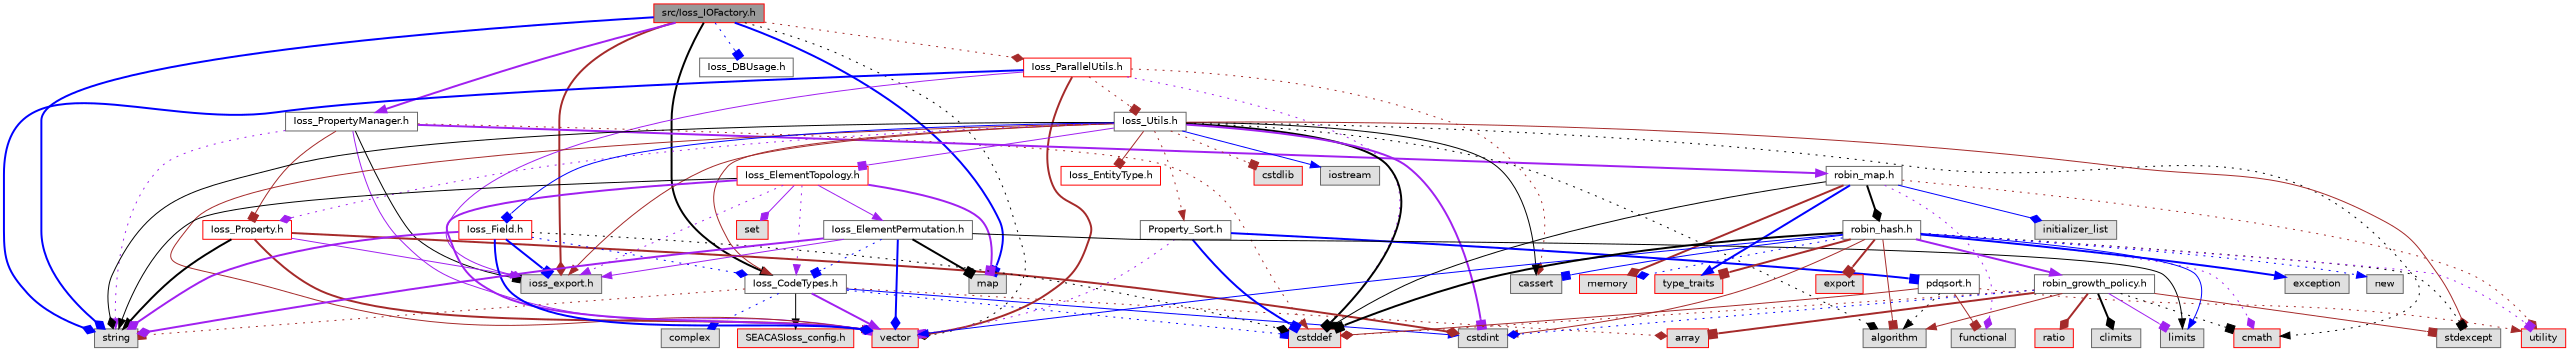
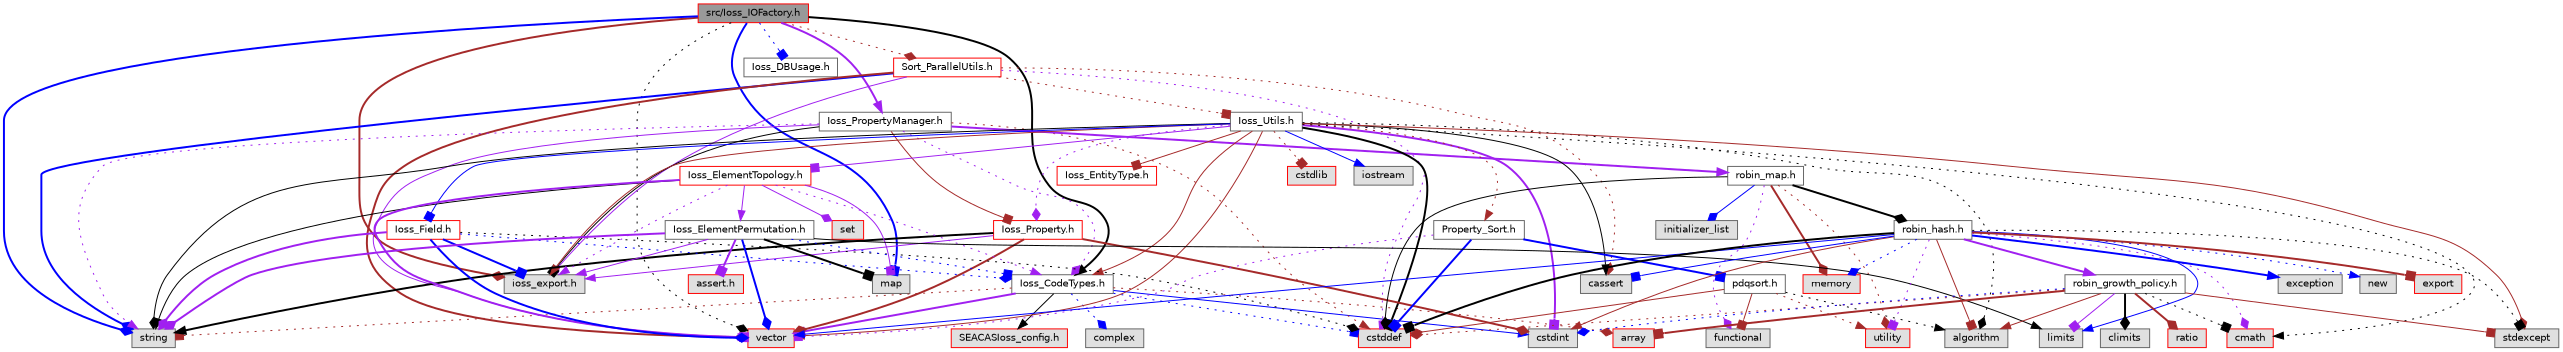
node "Ioss_ParallelUtils.h": label "Ioss_ParallelUtils.h" -> "Sort_ParallelUtils.h"
edge "Ioss_PropertyManager.h" -> "Ioss_CodeTypes.h": added
edge "Ioss_ElementTopology.h" -> "map": style bold -> solid
node "assert.h": added
node "type_traits": removed
